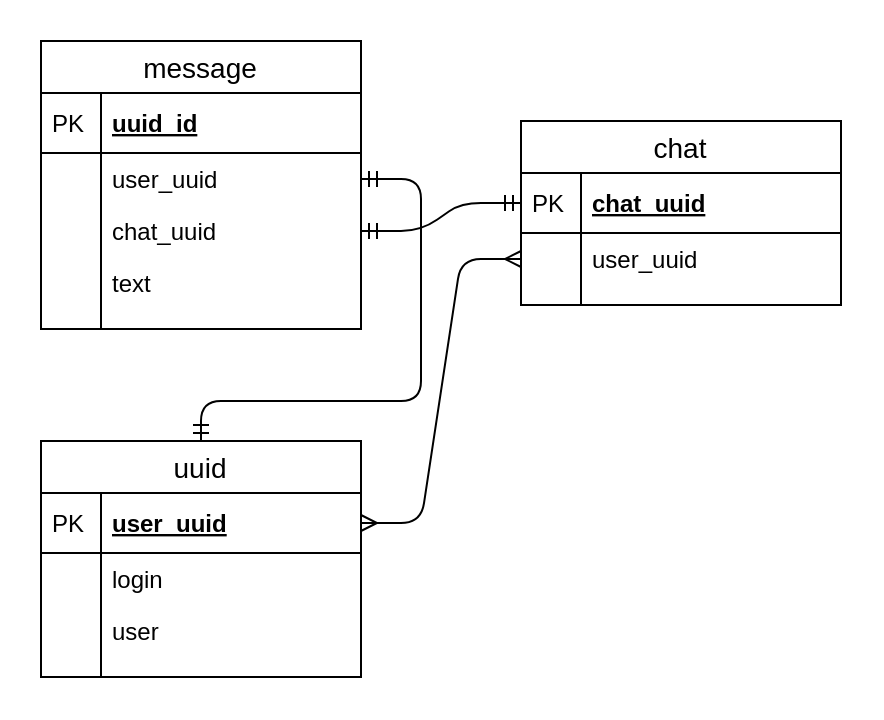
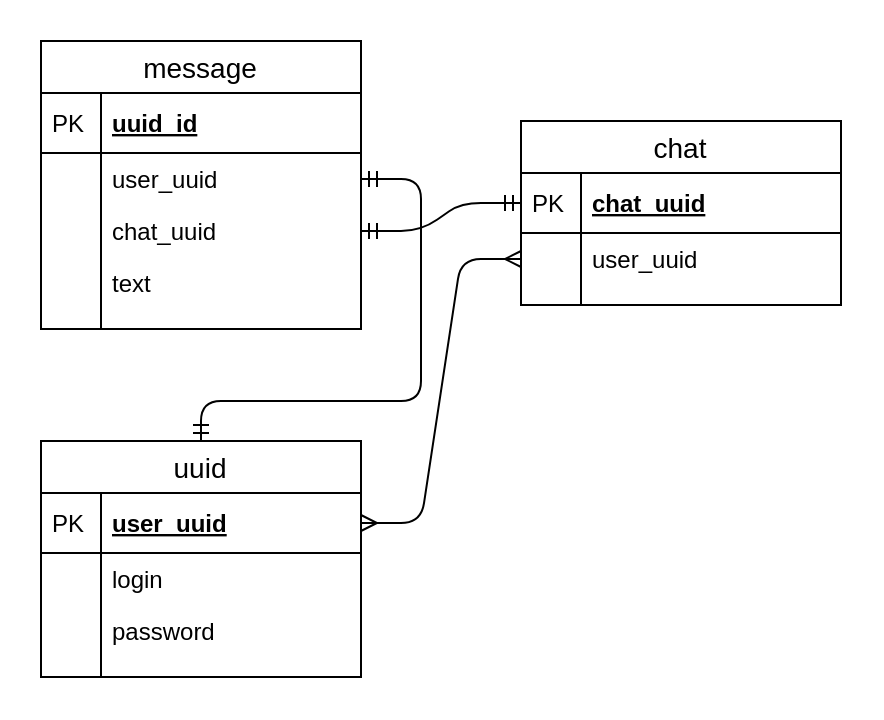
node "user": label "user" -> "password"
